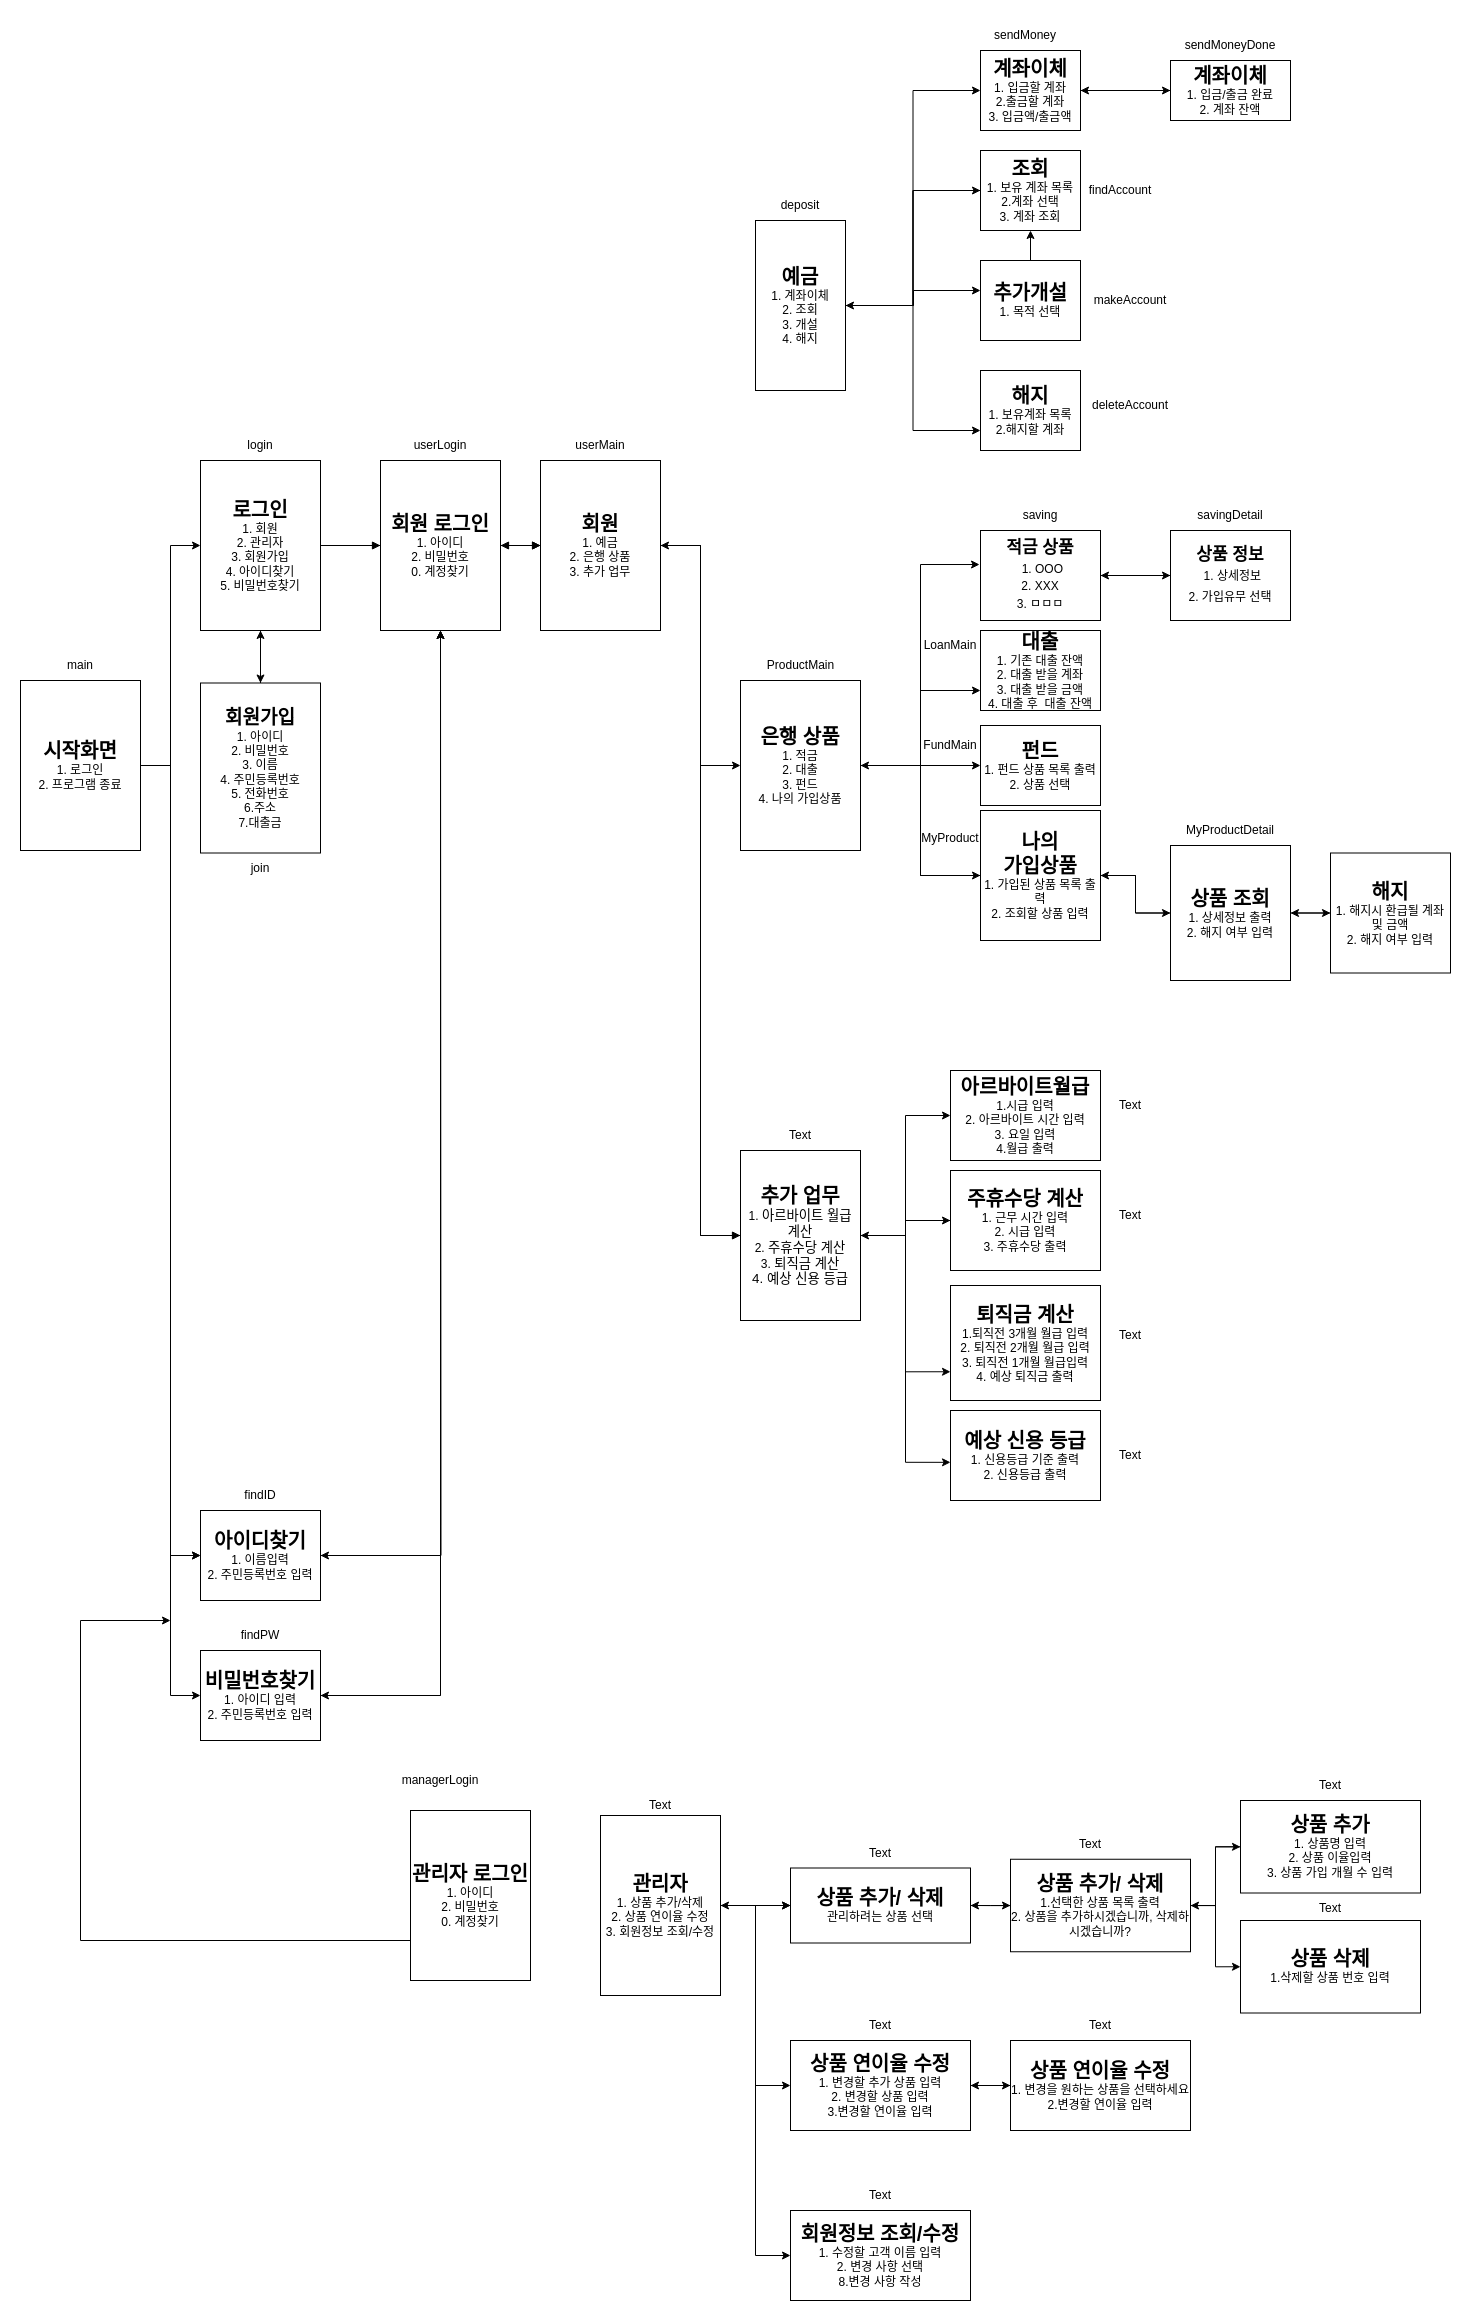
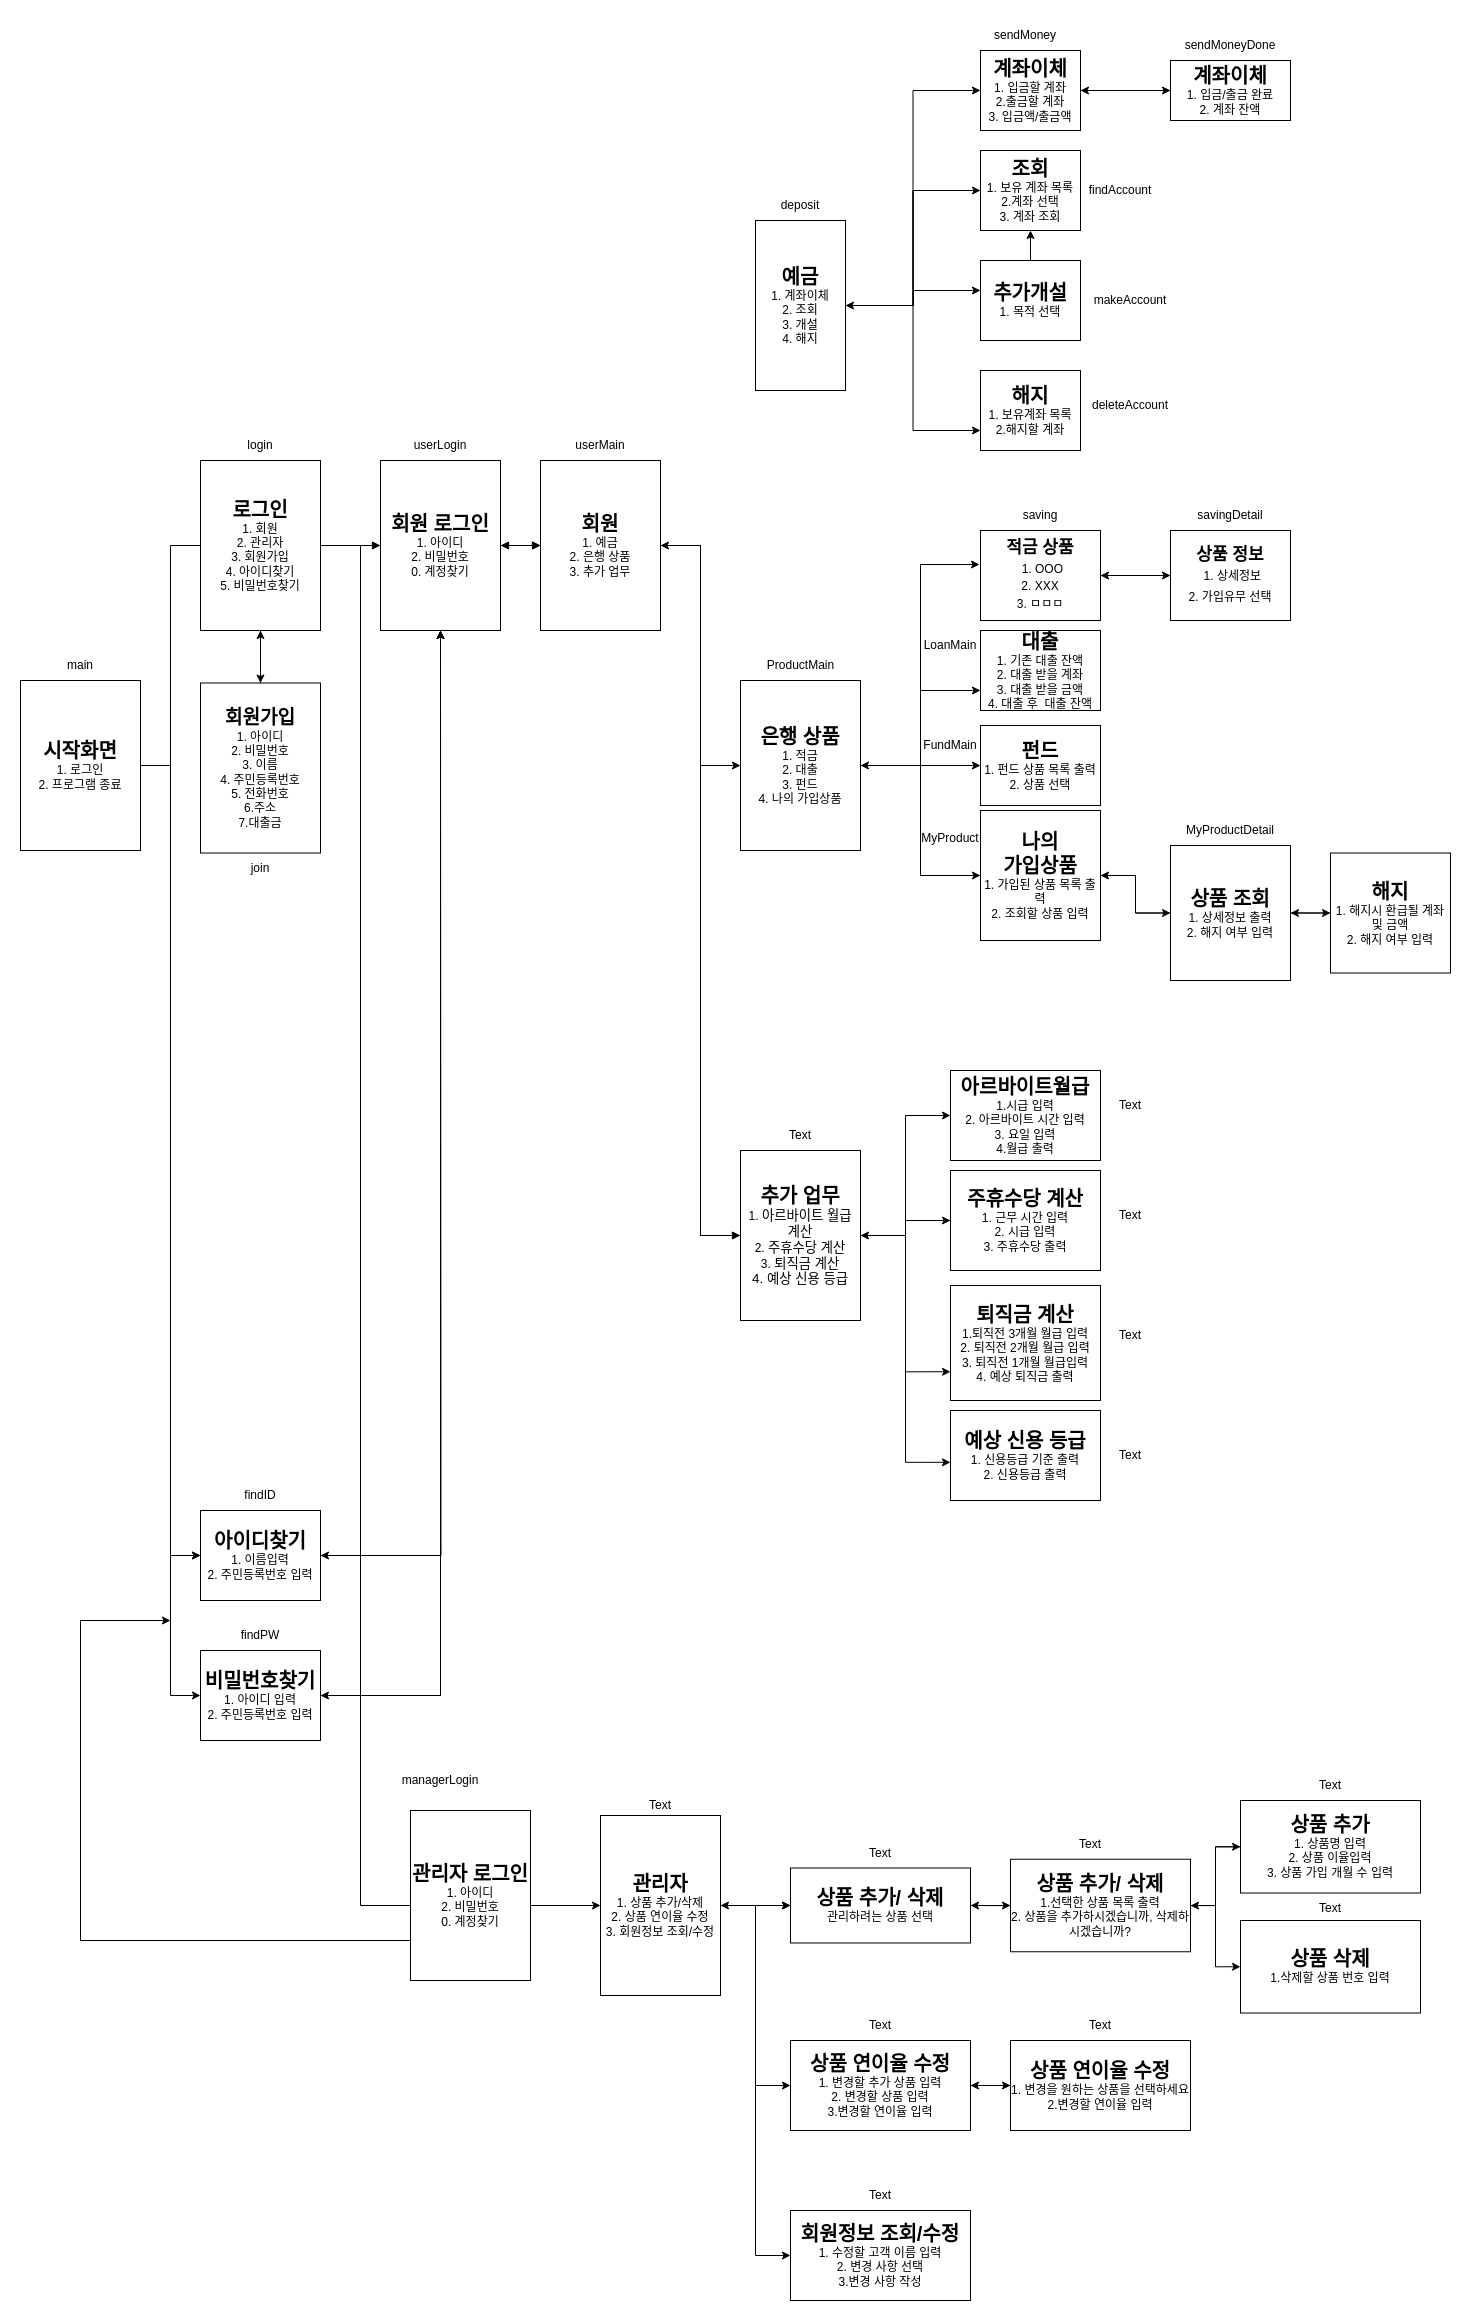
edge "시작화면 1. 로그인 2. 프로그램 종료" -> "로그인 1. 회원 2. 관리자 3. 회원가입 4. 아이디찾기 5. 비밀번호찾기": arrowhead classic -> none
edge "로그인 1. 회원 2. 관리자 3. 회원가입 4. 아이디찾기 5. 비밀번호찾기" -> "관리자 1. 상품 추가/삭제 2. 상품 연이율 수정 3. 회원정보 조회/수정": added
node "회원정보 조회/수정 1. 수정할 고객 이름 입력 2. 변경 사항 선택 8.변경 사항 작성": label "회원정보 조회/수정 1. 수정할 고객 이름 입력 2. 변경 사항 선택 8.변경 사항 작성" -> "회원정보 조회/수정 1. 수정할 고객 이름 입력 2. 변경 사항 선택 3.변경 사항 작성"
